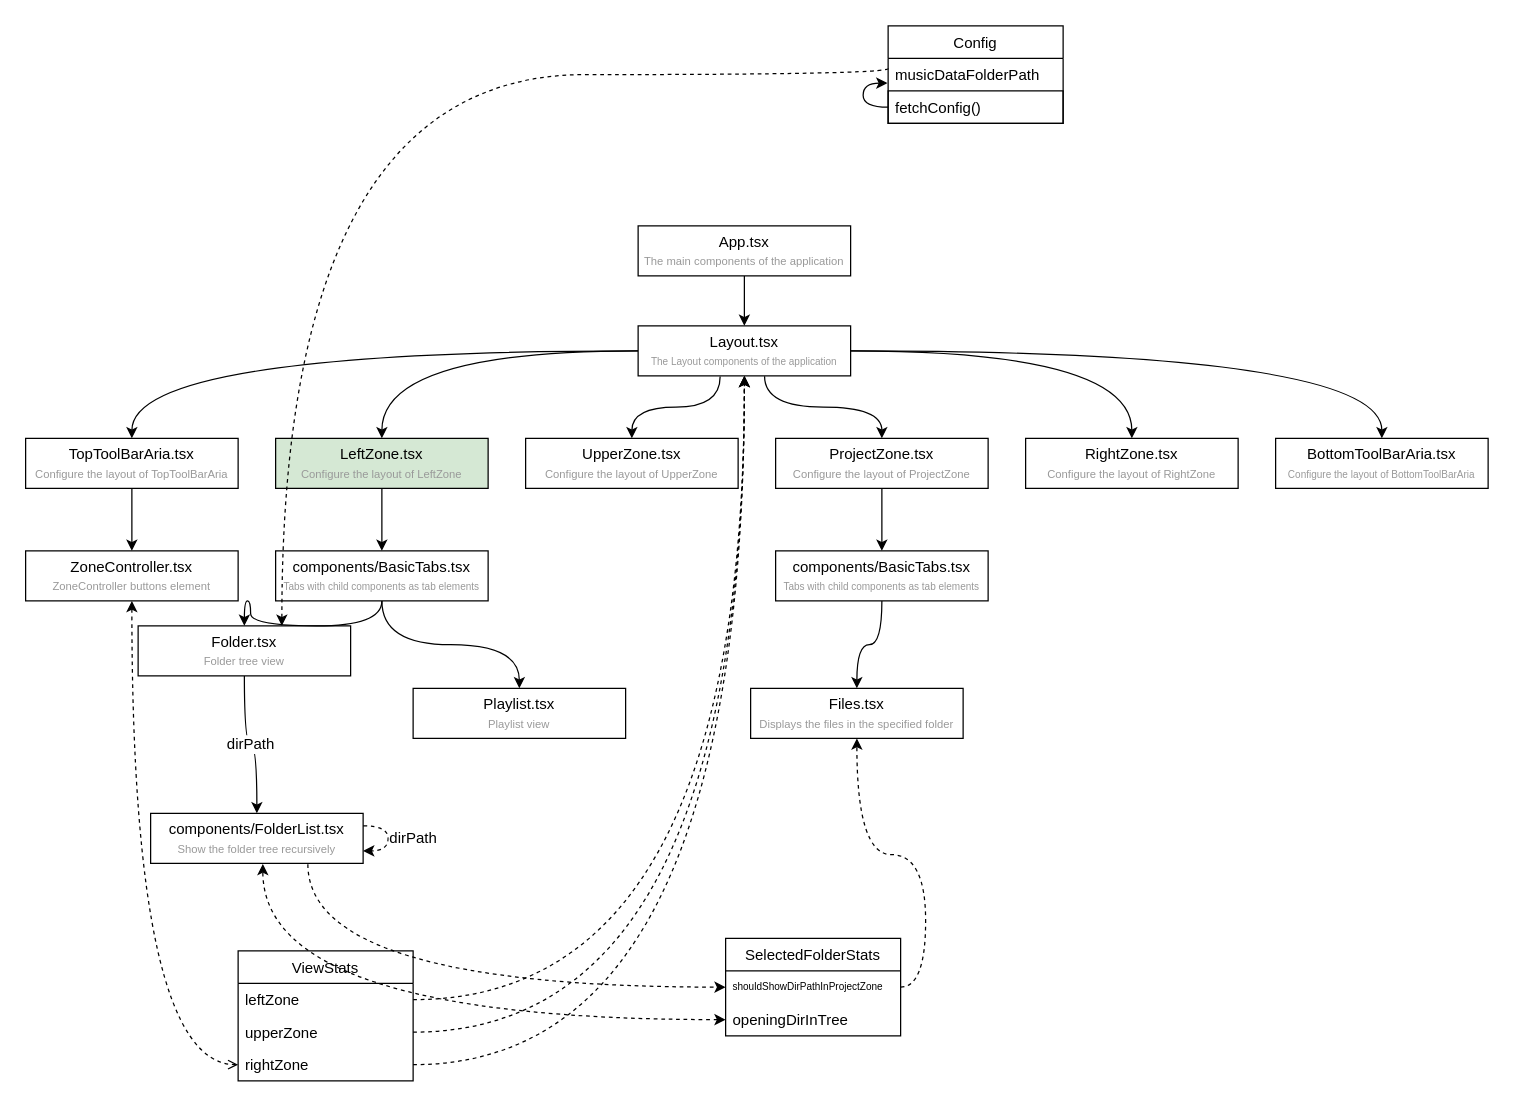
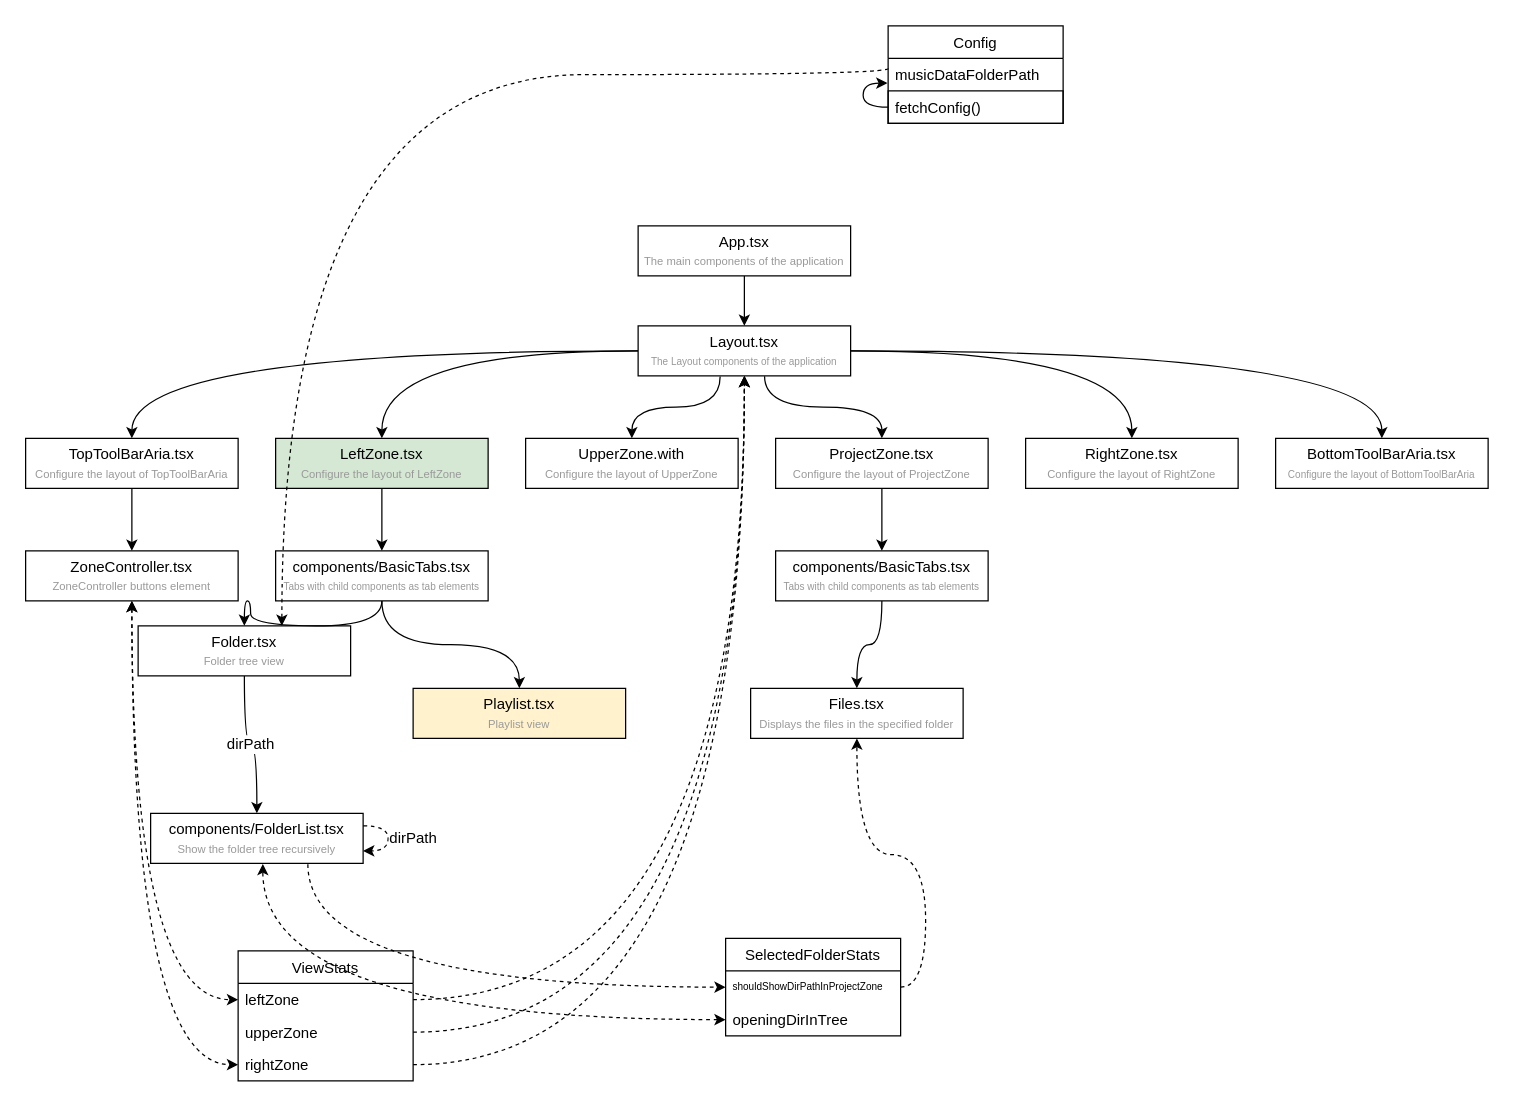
node "UpperZone.tsx Configure the layout of UpperZone": label "UpperZone.tsx Configure the layout of UpperZone" -> "UpperZone.with Configure the layout of UpperZone"
node "Playlist.tsx Playlist view": fillcolor #ffffff -> #fff2cc
edge "ZoneController.tsx ZoneController buttons element" -- "leftZone": added
edge "ZoneController.tsx ZoneController buttons element" -- "rightZone": arrowhead open -> classic
